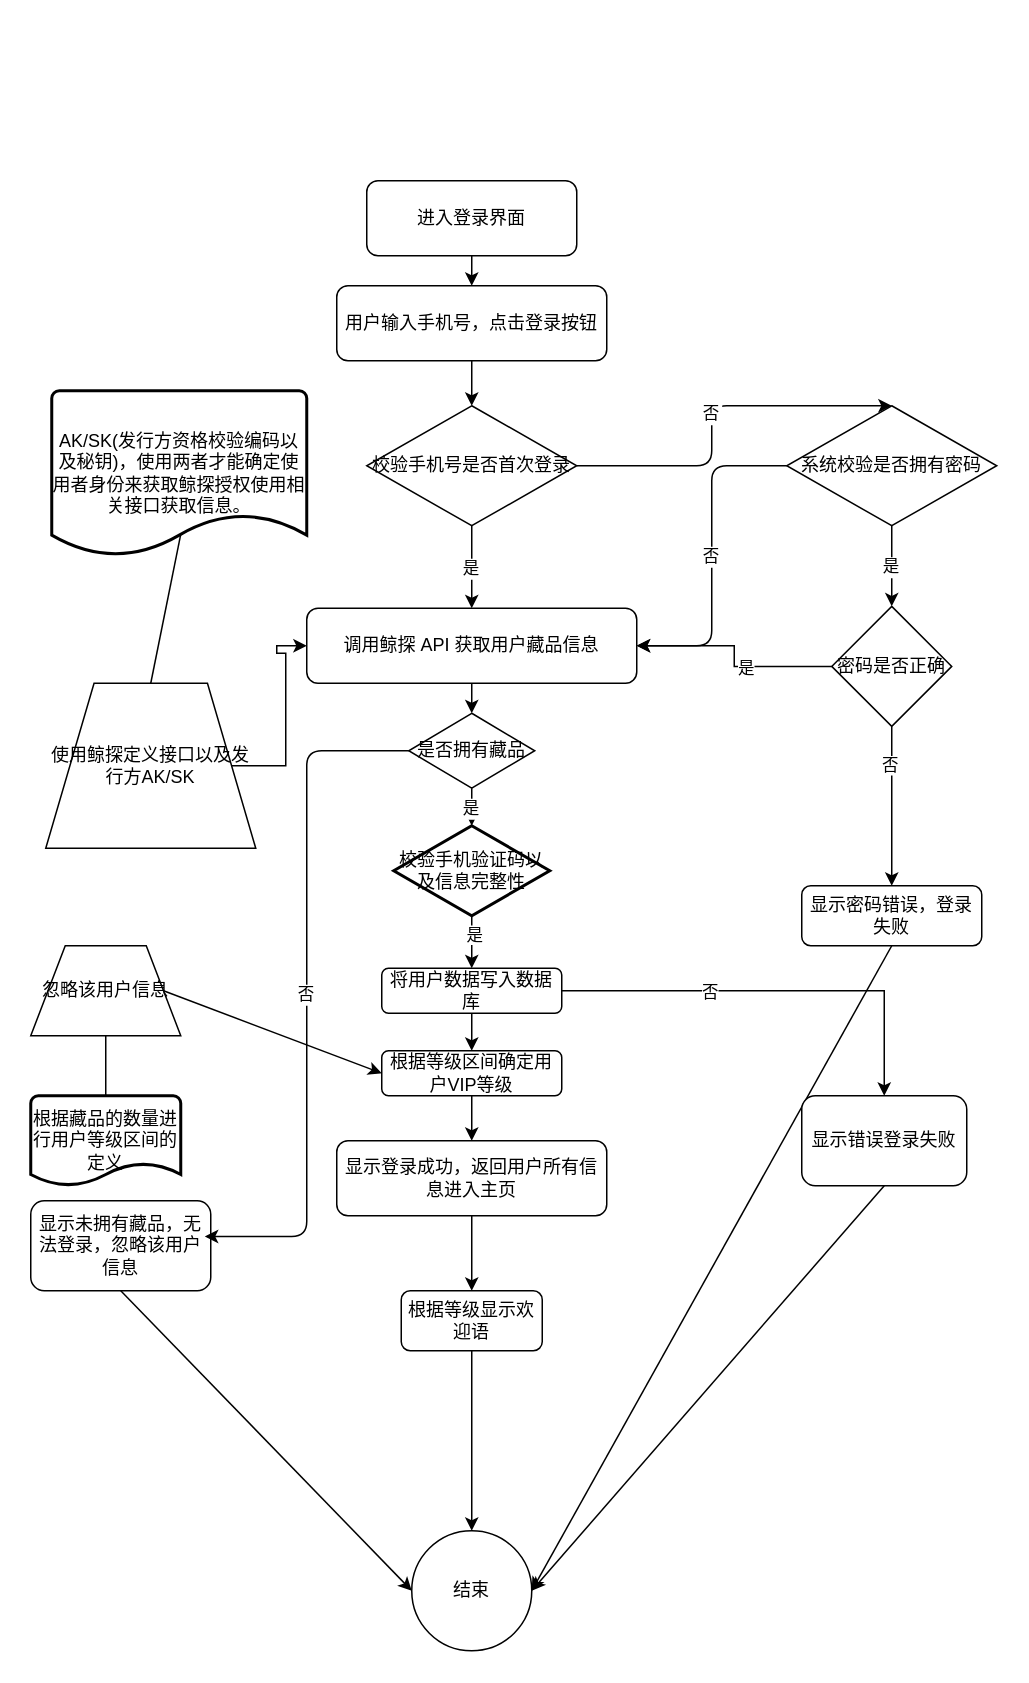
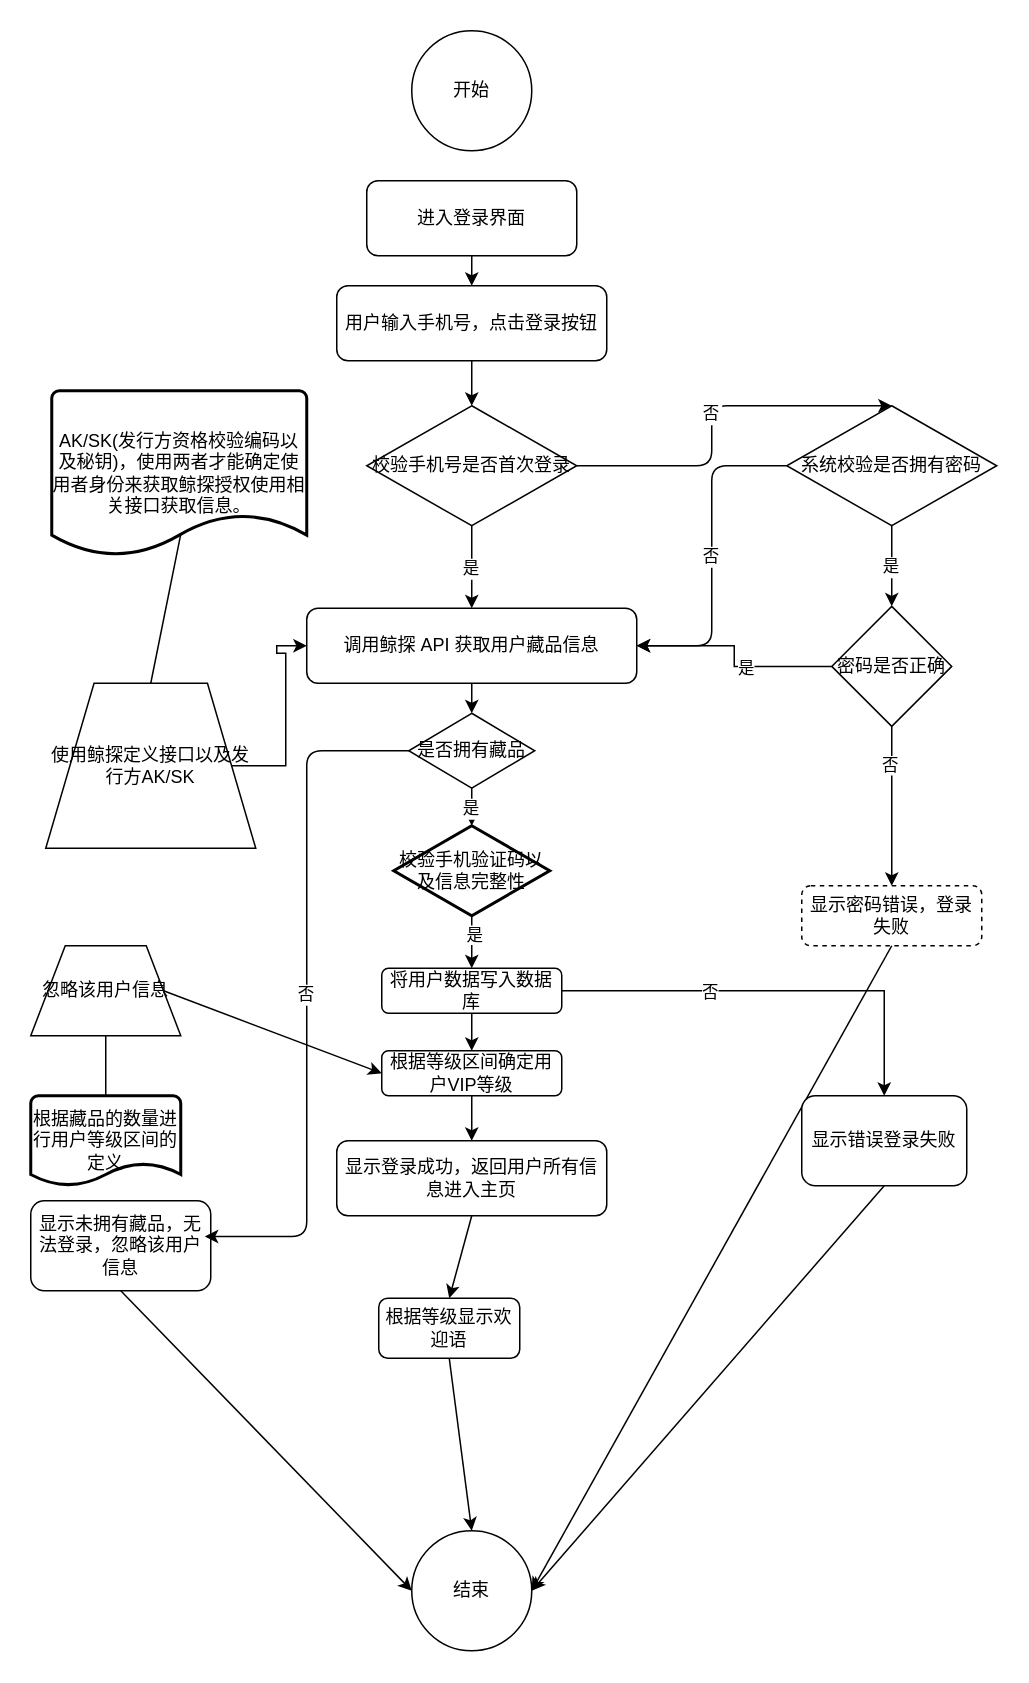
node "开始": added
node "显示密码错误，登录失败": style solid -> dashed
node "根据等级显示欢迎语": moved (472, 1321) -> (449, 1328)
